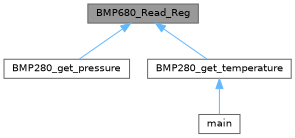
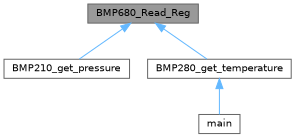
node "BMP280_get_pressure": label "BMP280_get_pressure" -> "BMP210_get_pressure"
